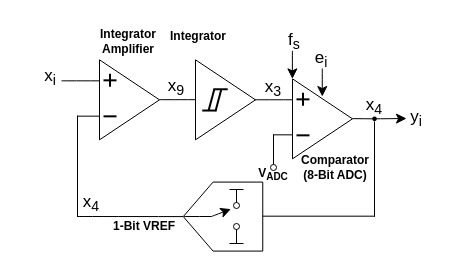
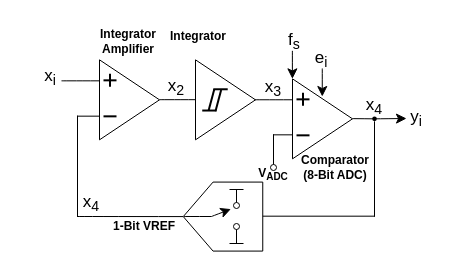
node "x9": label "x9" -> "x2"
